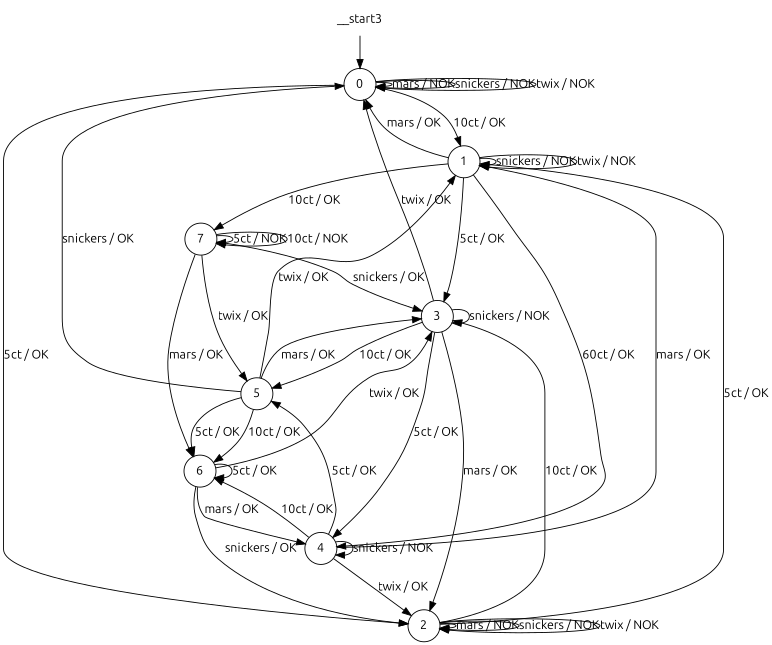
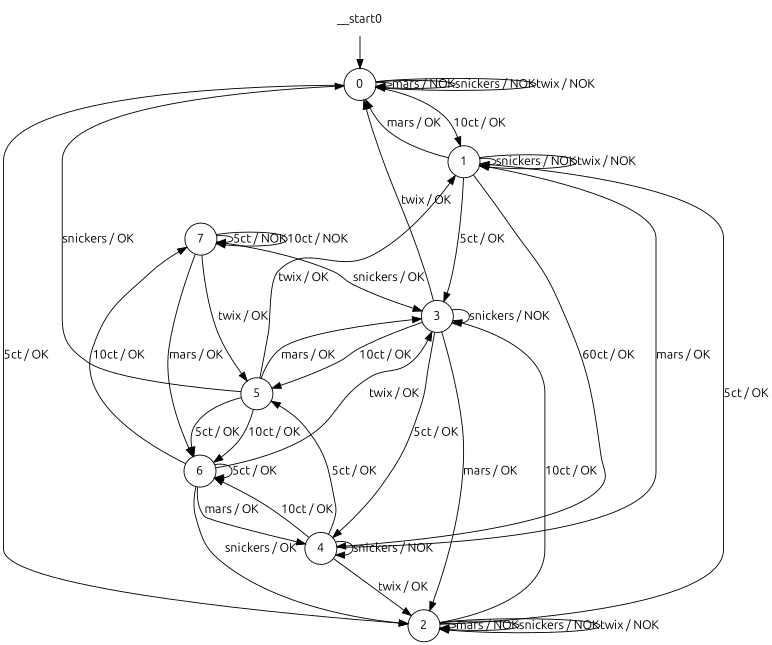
node "__start3": label "__start3" -> "__start0"
edge "1" -> "7": now "6" -> "7"
